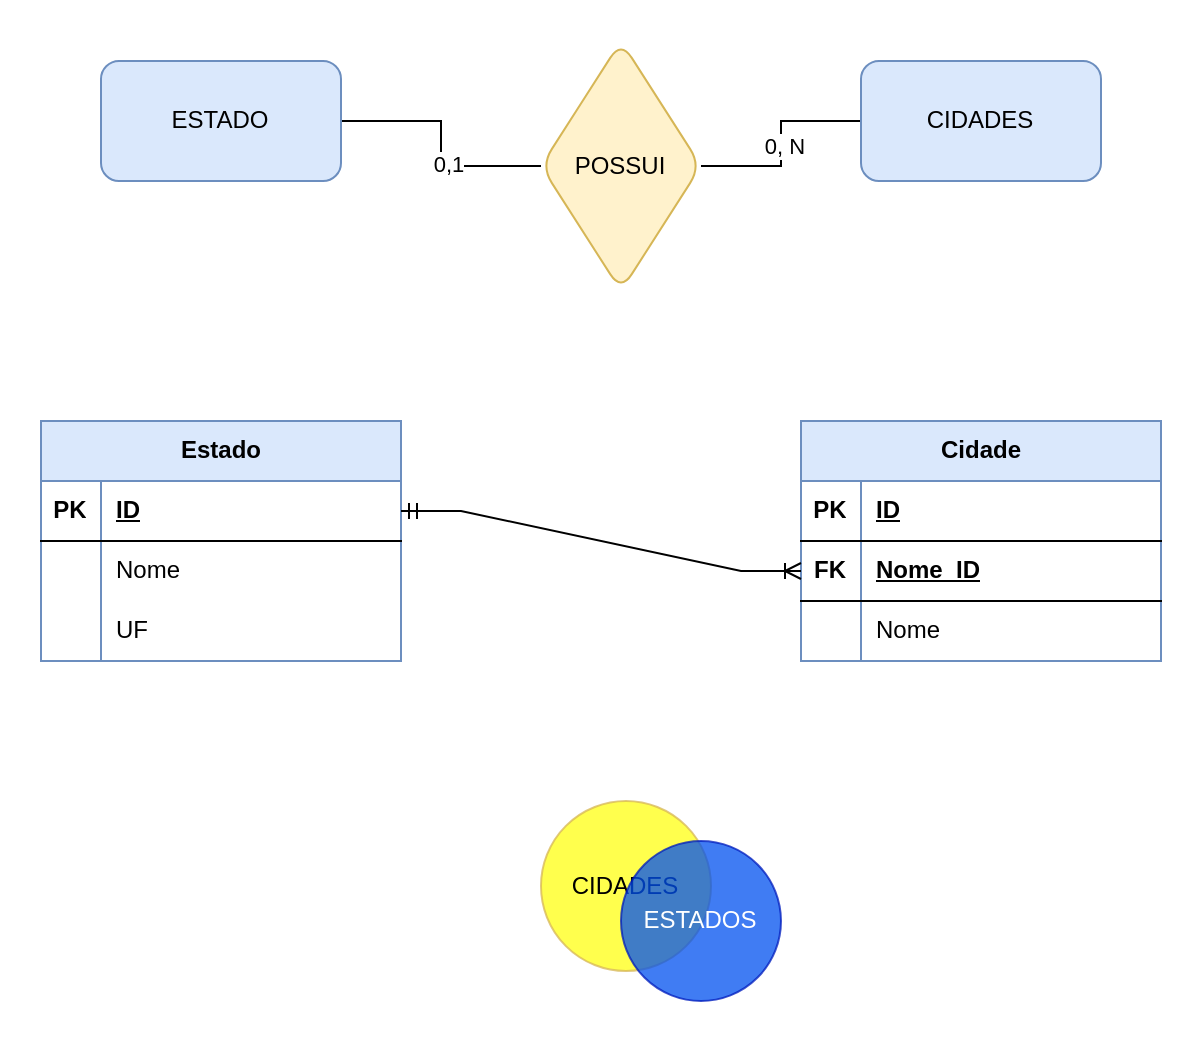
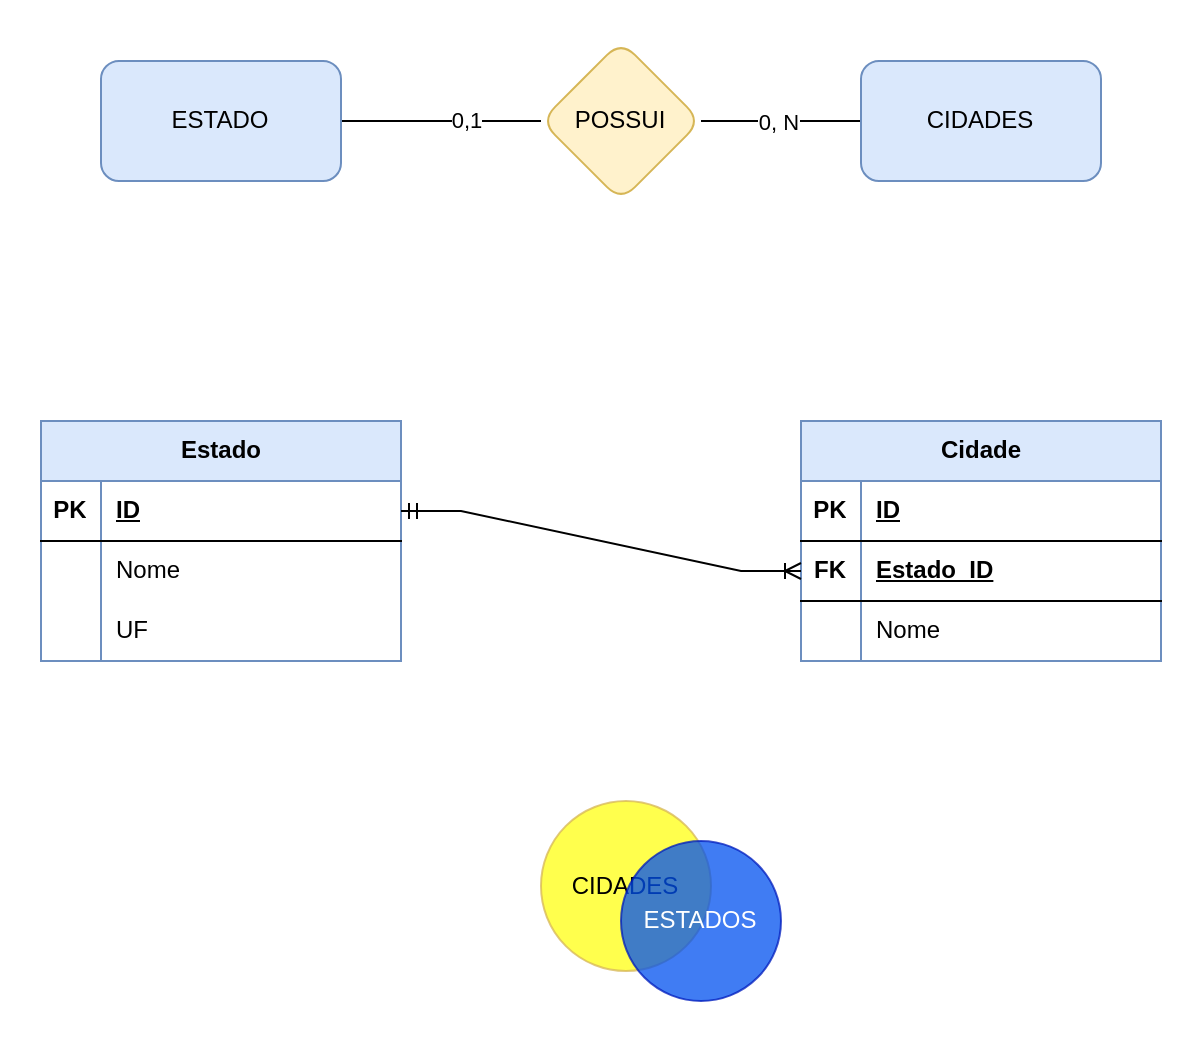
node "POSSUI": size 160x250 -> 160x160
node "Nome_ID": label "Nome_ID" -> "Estado_ID"
